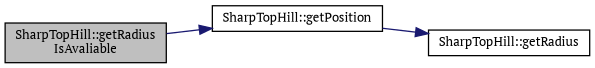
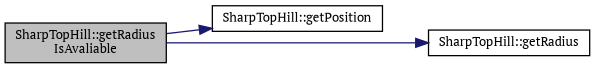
edge "SharpTopHill::getPosition" -> "SharpTopHill::getRadius": now "SharpTopHill::getRadius IsAvaliable" -> "SharpTopHill::getRadius"
